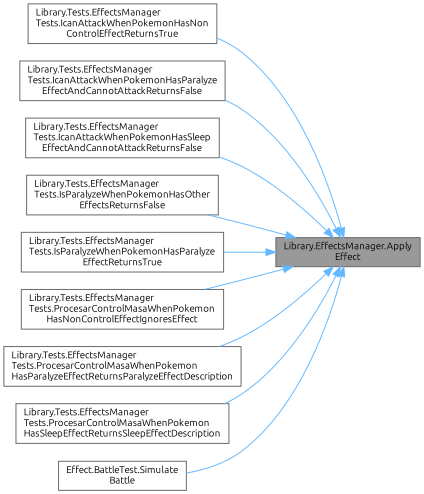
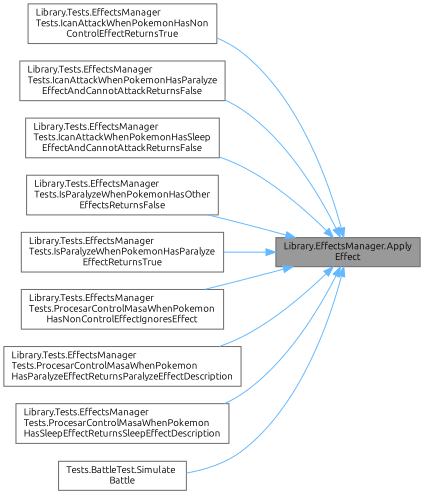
node "Effect.BattleTest.Simulate Battle": label "Effect.BattleTest.Simulate Battle" -> "Tests.BattleTest.Simulate Battle"
